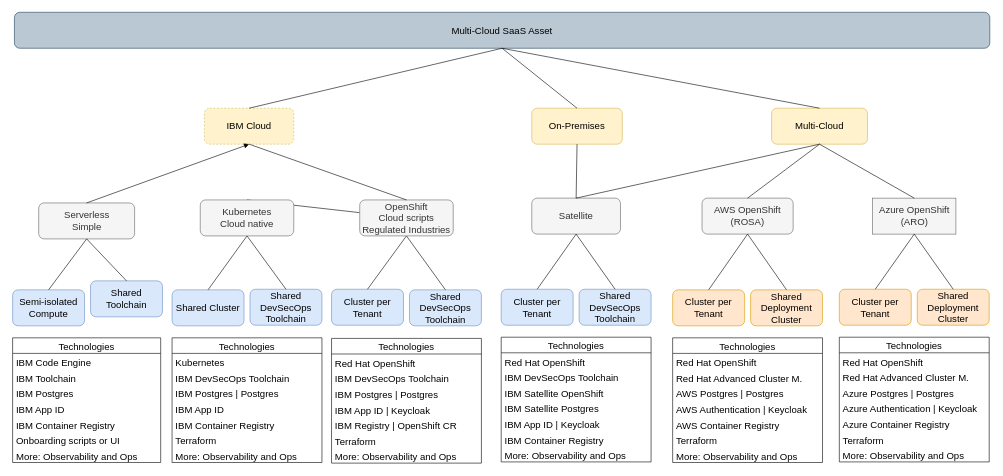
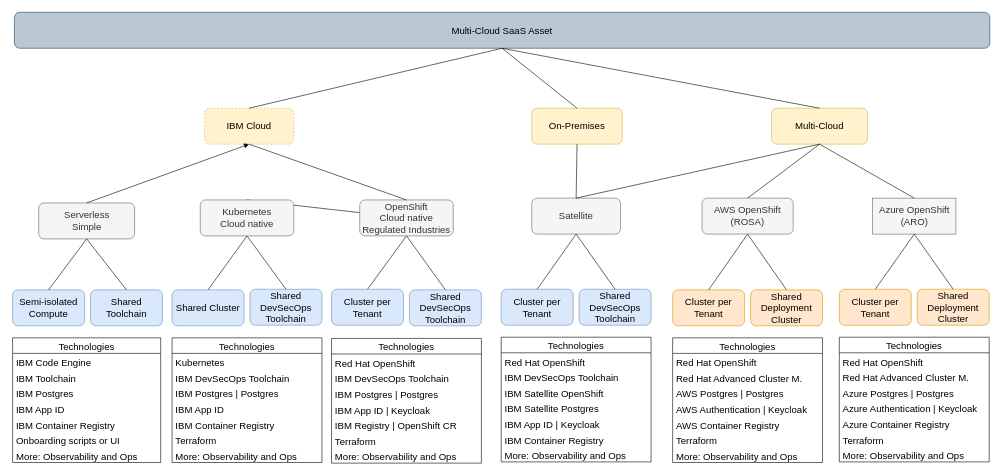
node "OpenShift Cloud scripts Regulated Industries": label "OpenShift Cloud scripts Regulated Industries" -> "OpenShift Cloud native Regulated Industries"
node "Shared Toolchain": moved (126, 299) -> (126, 308)
